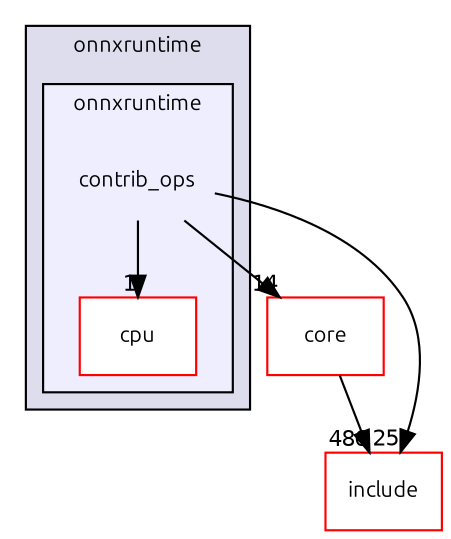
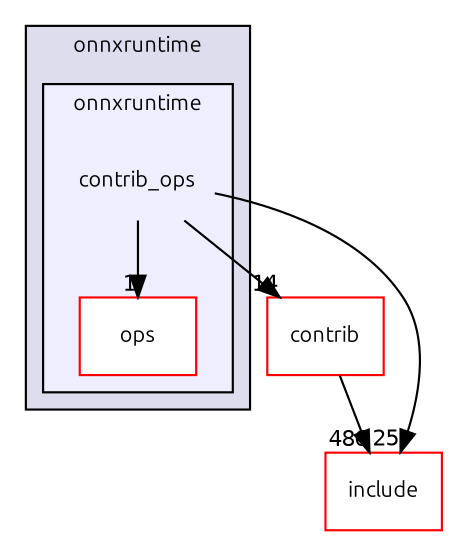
node "cpu": label "cpu" -> "ops"
node "core": label "core" -> "contrib"
